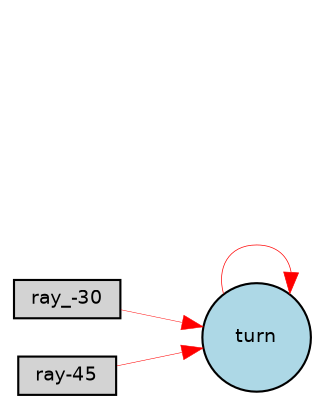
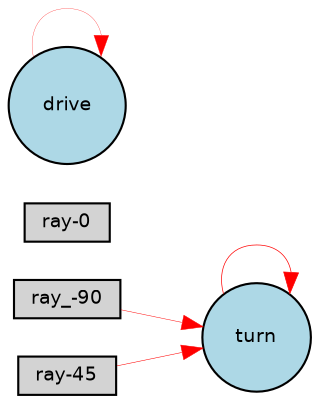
node "drive": added
node "ray-0": added
node "ray_-30": label "ray_-30" -> "ray_-90"
